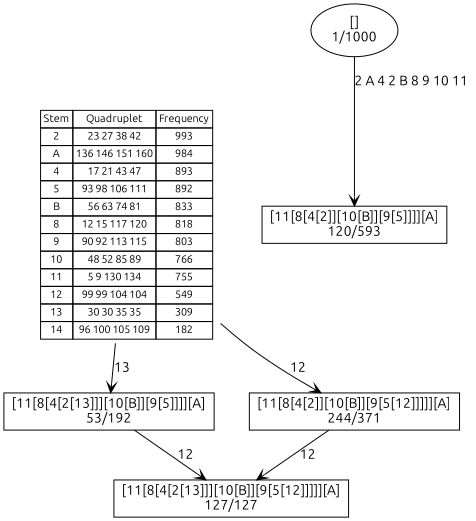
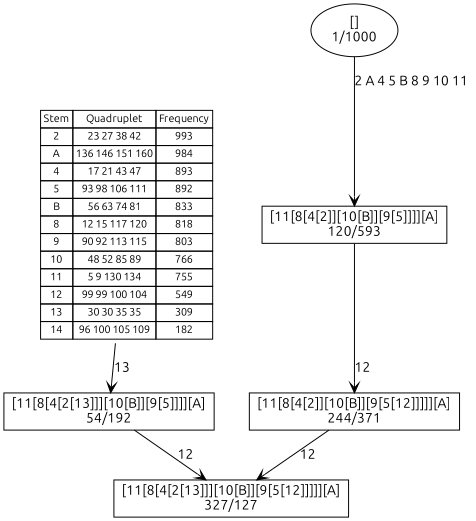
edge "[] 1/1000" -> "[11[8[4[2]][10[B]][9[5]]]][A] 120/593": label "2 A 4 2 B 8 9 10 11 " -> "2 A 4 5 B 8 9 10 11 "
node "Stem": text "99 99 104 104" -> "99 99 100 104"
edge "Stem" -> "[11[8[4[2]][10[B]][9[5[12]]]]][A] 244/371": now "[11[8[4[2]][10[B]][9[5]]]][A] 120/593" -> "[11[8[4[2]][10[B]][9[5[12]]]]][A] 244/371"
node "[11[8[4[2[13]]][10[B]][9[5]]]][A] 53/192": label "[11[8[4[2[13]]][10[B]][9[5]]]][A] 53/192" -> "[11[8[4[2[13]]][10[B]][9[5]]]][A] 54/192"
node "[11[8[4[2[13]]][10[B]][9[5[12]]]]][A] 127/127": label "[11[8[4[2[13]]][10[B]][9[5[12]]]]][A] 127/127" -> "[11[8[4[2[13]]][10[B]][9[5[12]]]]][A] 327/127"
